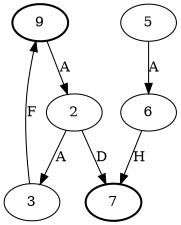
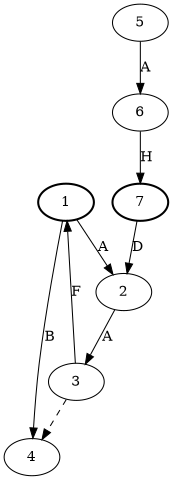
node "9": label "9" -> "1"
edge "2" -> "7": reversed
node "4": added
